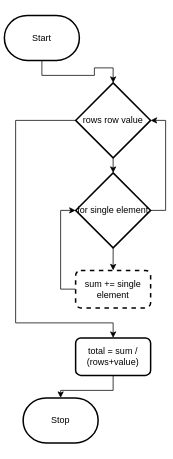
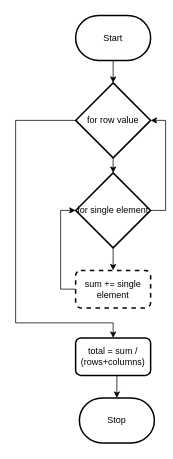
node "Start": moved (42, 38) -> (113, 38)
node "rows row value": label "rows row value" -> "for row value"
node "total = sum / (rows+value)": label "total = sum / (rows+value)" -> "total = sum / (rows+columns)"
node "Stop": moved (60, 420) -> (117, 420)
